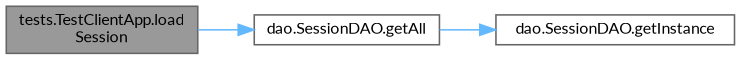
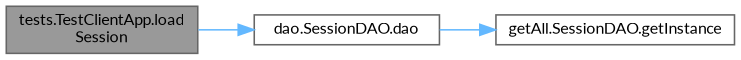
node "dao.SessionDAO.getAll": label "dao.SessionDAO.getAll" -> "dao.SessionDAO.dao"
node "dao.SessionDAO.getInstance": label "dao.SessionDAO.getInstance" -> "getAll.SessionDAO.getInstance"
